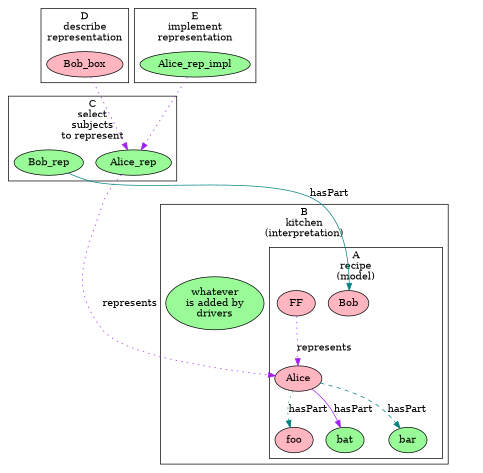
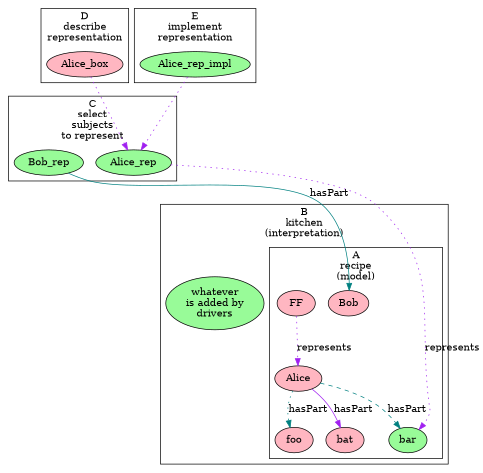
node "Bob_box": label "Bob_box" -> "Alice_box"
edge "Alice_rep" -> "Alice": now "Alice_rep" -> "bar"
node "bat": fillcolor palegreen -> lightpink
